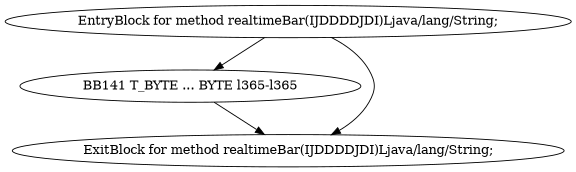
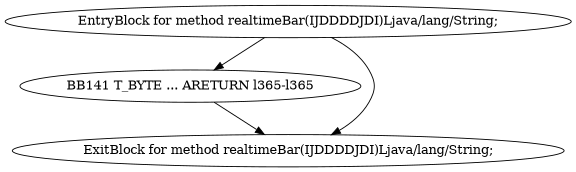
node "BB141 T_BYTE ... BYTE l365-l365": label "BB141 T_BYTE ... BYTE l365-l365" -> "BB141 T_BYTE ... ARETURN l365-l365"
